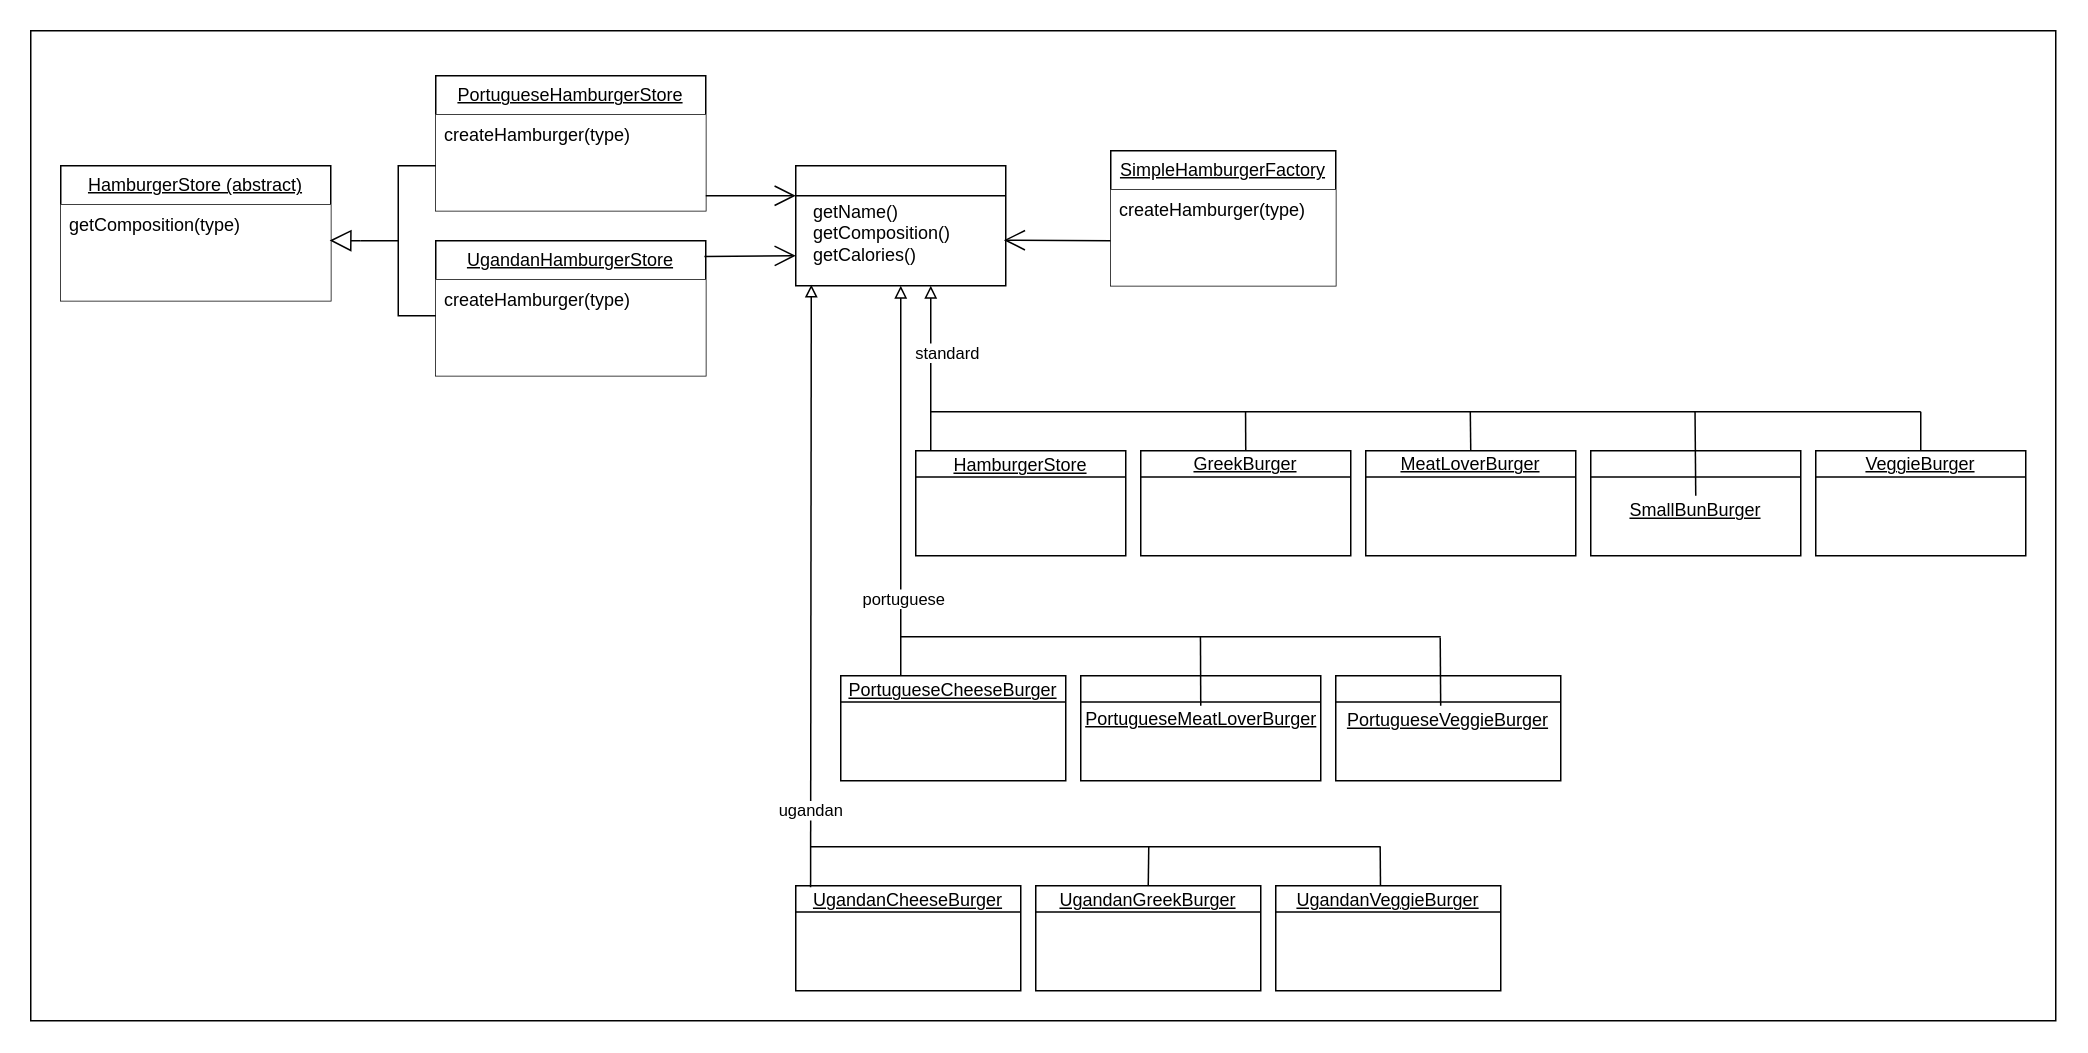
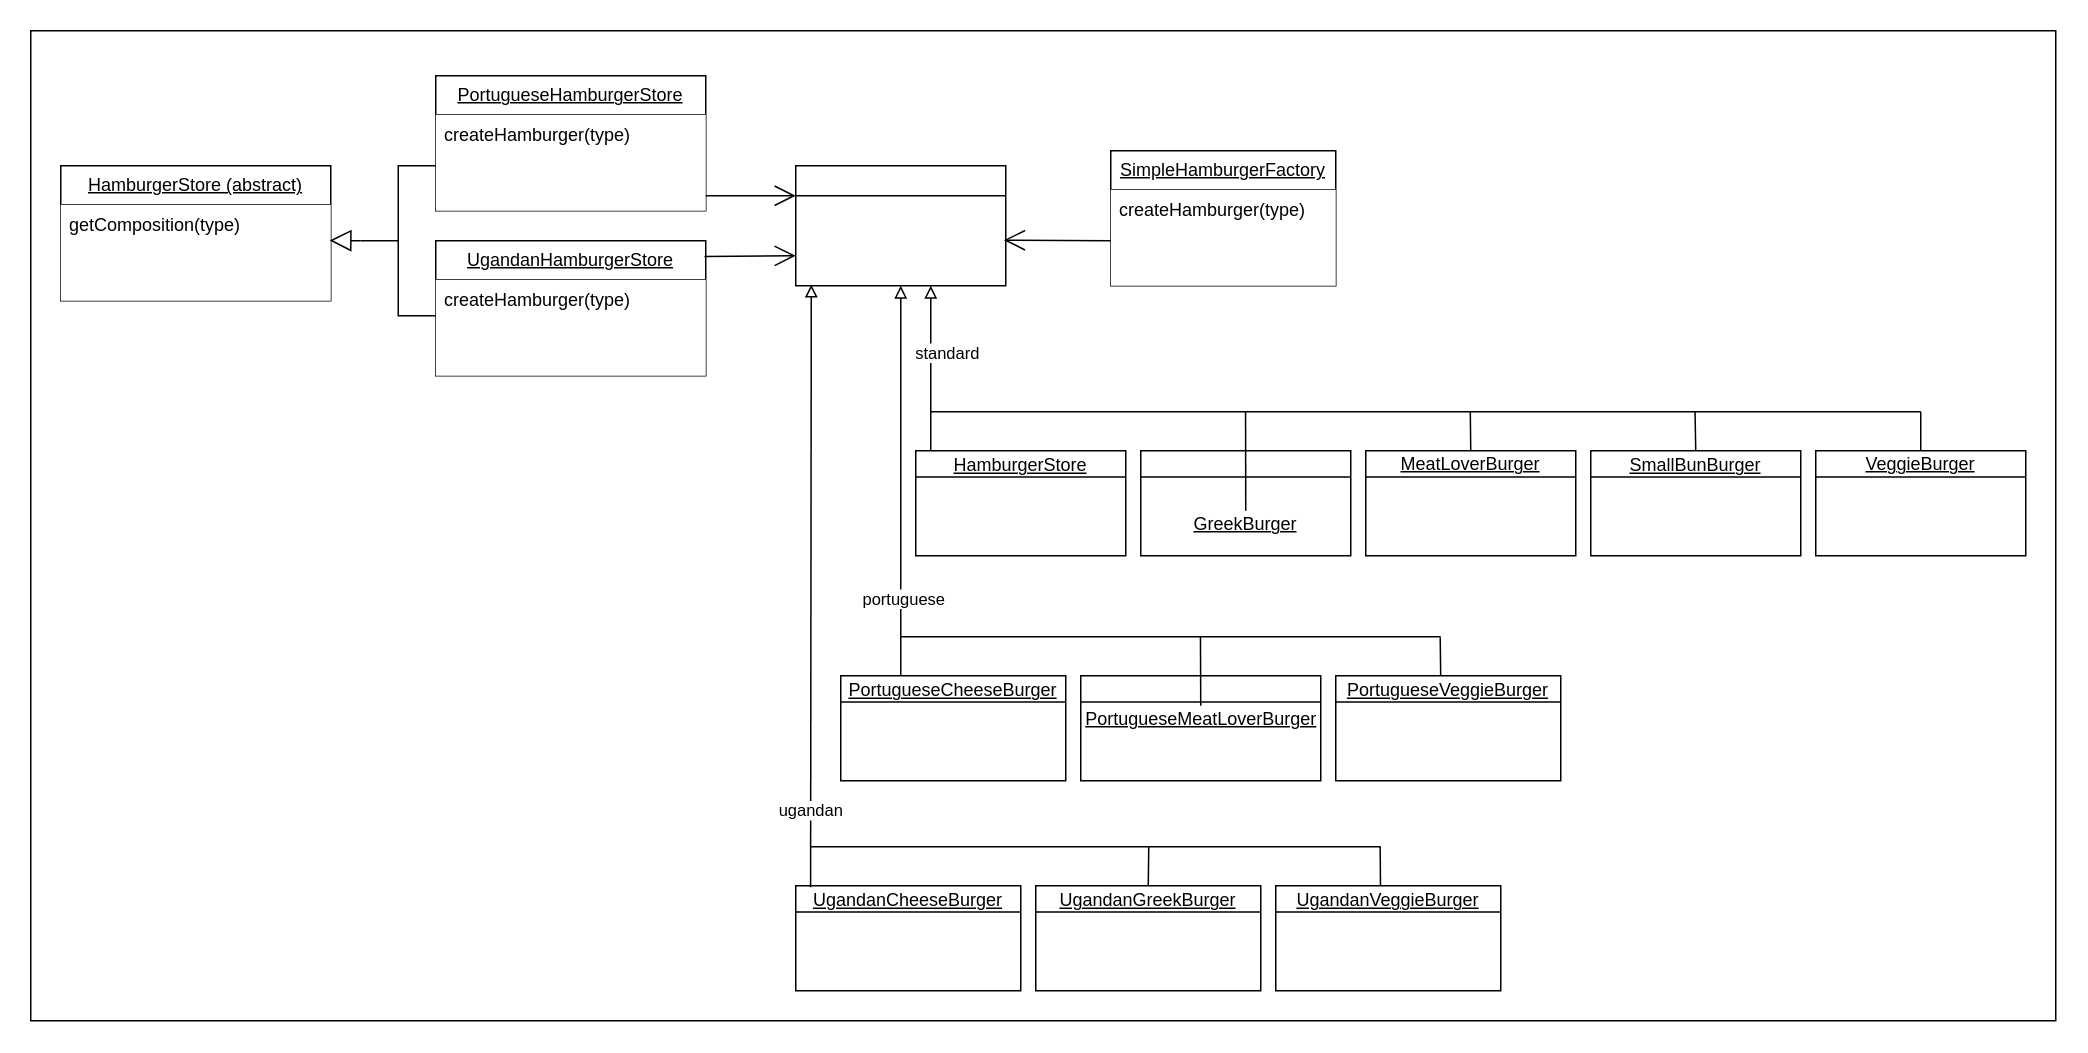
node "getName() getComposition() getCalories()": removed
node "GreekBurger": moved (1246, 464) -> (1246, 524)
node "SmallBunBurger": moved (1696, 511) -> (1696, 466)
node "PortugueseVeggieBurger": moved (1448, 721) -> (1448, 691)
